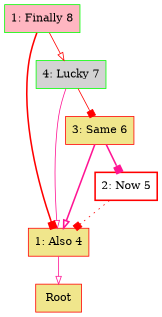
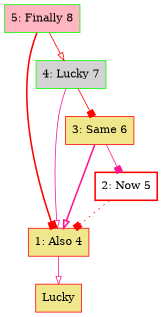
node "1: Finally 8": label "1: Finally 8" -> "5: Finally 8"
edge "3: Same 6" -> "2: Now 5": style bold -> solid
node "Root": label "Root" -> "Lucky"
